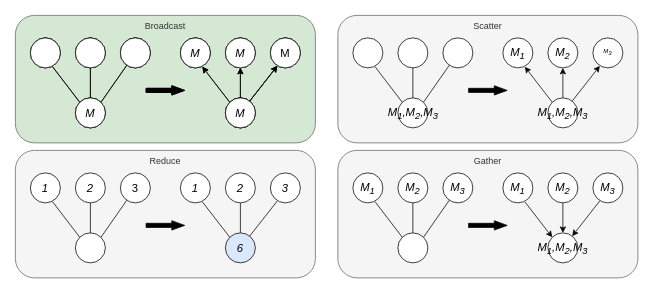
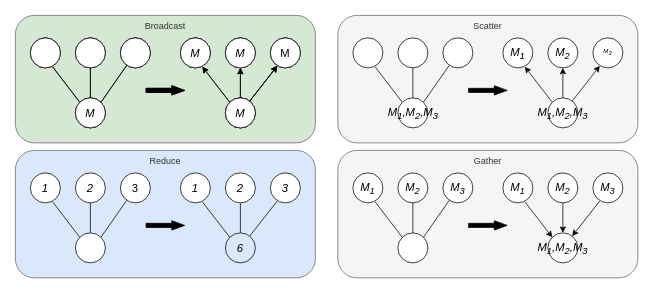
node "Reduce": fillcolor #f5f5f5 -> #dae8fc
